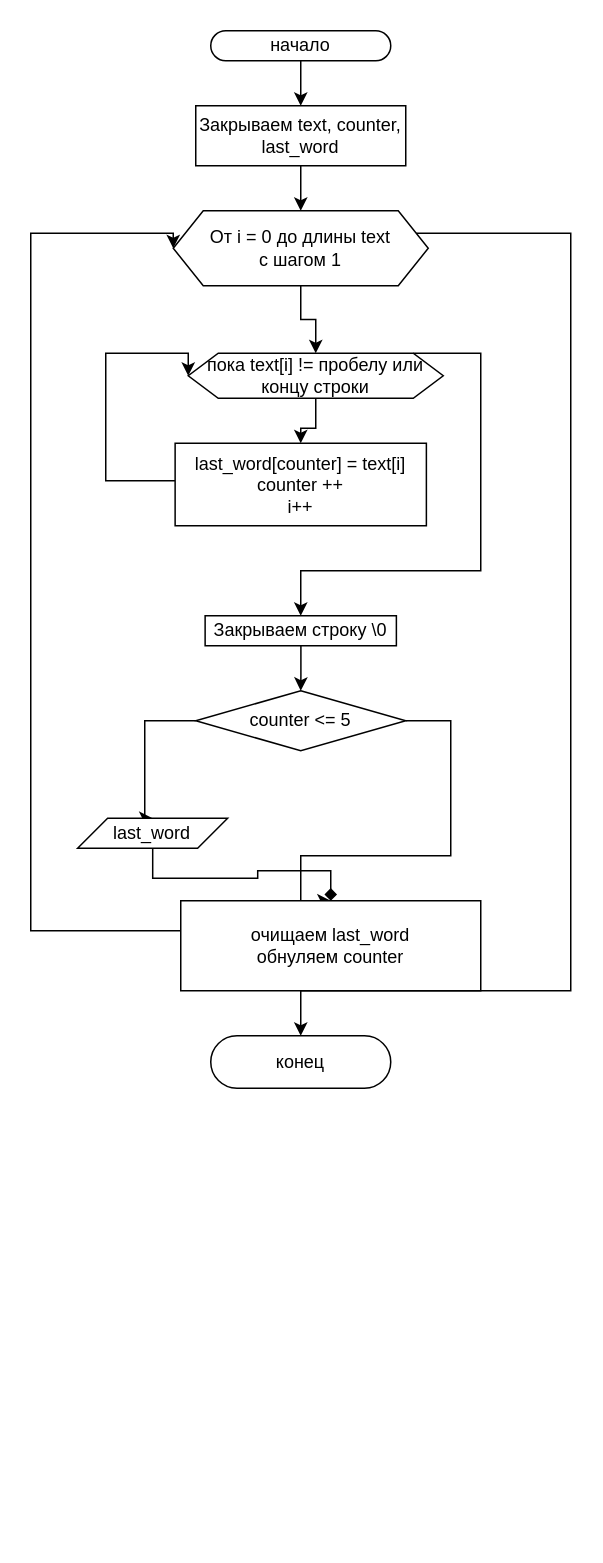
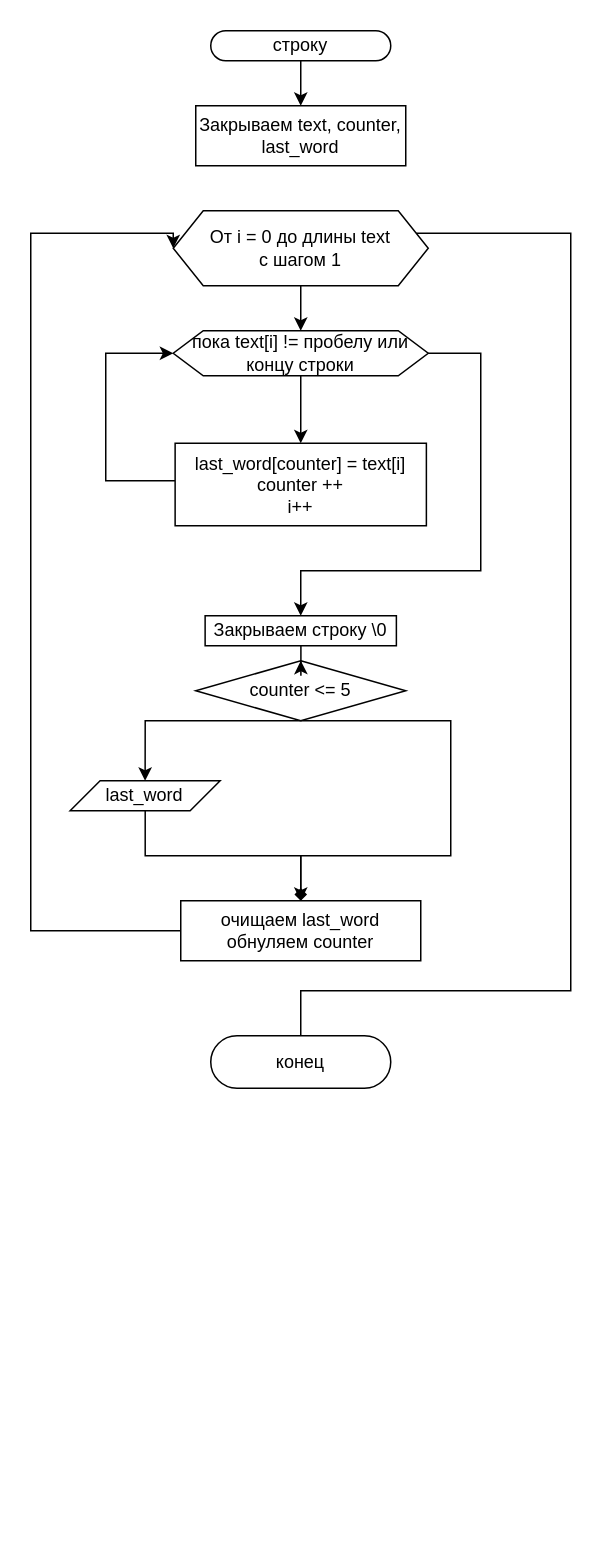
node "начало": label "начало" -> "строку"
edge "Закрываем text, counter, last_word" -> "От i = 0 до длины text с шагом 1": removed
node "пока text[i] != пробелу или концу строки": moved (316, 376) -> (301, 353)
node "counter <= 5": moved (301, 721) -> (301, 691)
node "last_word": moved (153, 833) -> (145, 796)
node "очищаем last_word обнуляем counter": size 300x90 -> 240x60
edge "От i = 0 до длины text с шагом 1" -> "конец": arrowhead classic -> none
